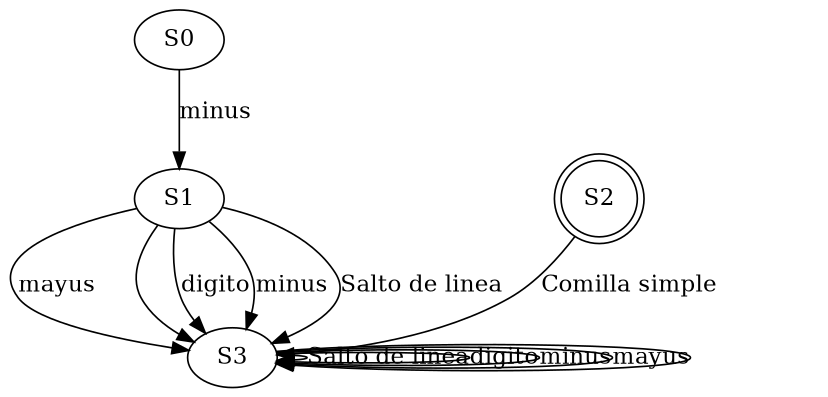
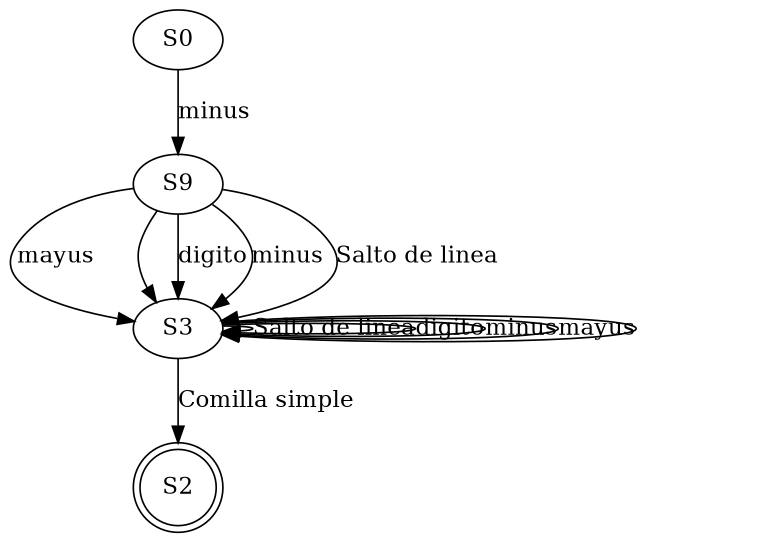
node "S1": label "S1" -> "S9"
edge "S2" -> "S3": reversed
